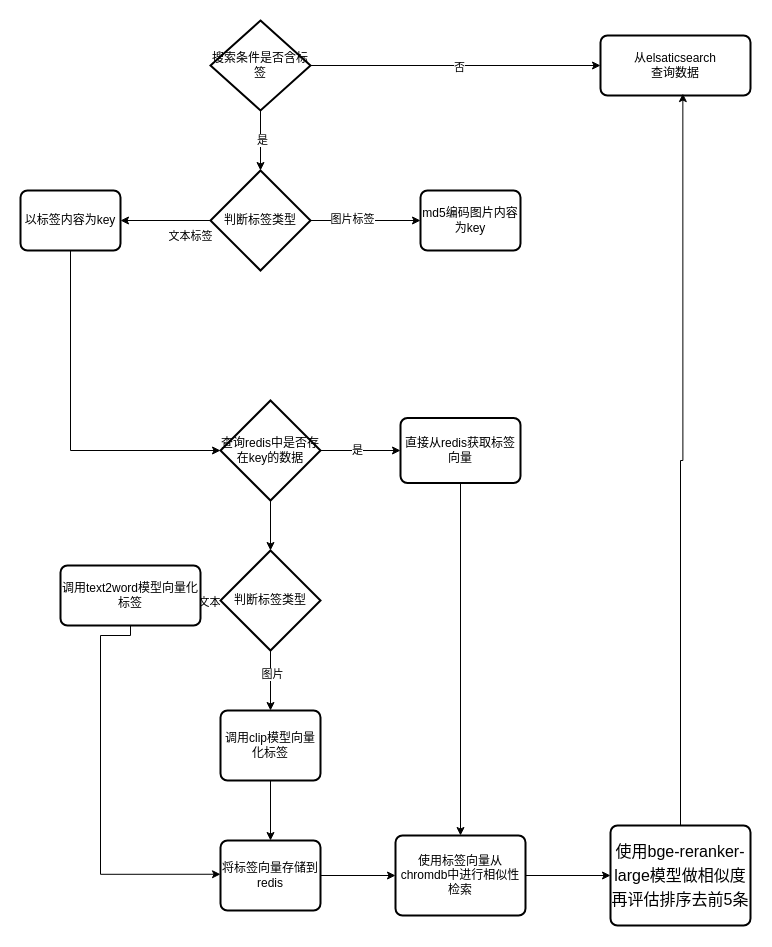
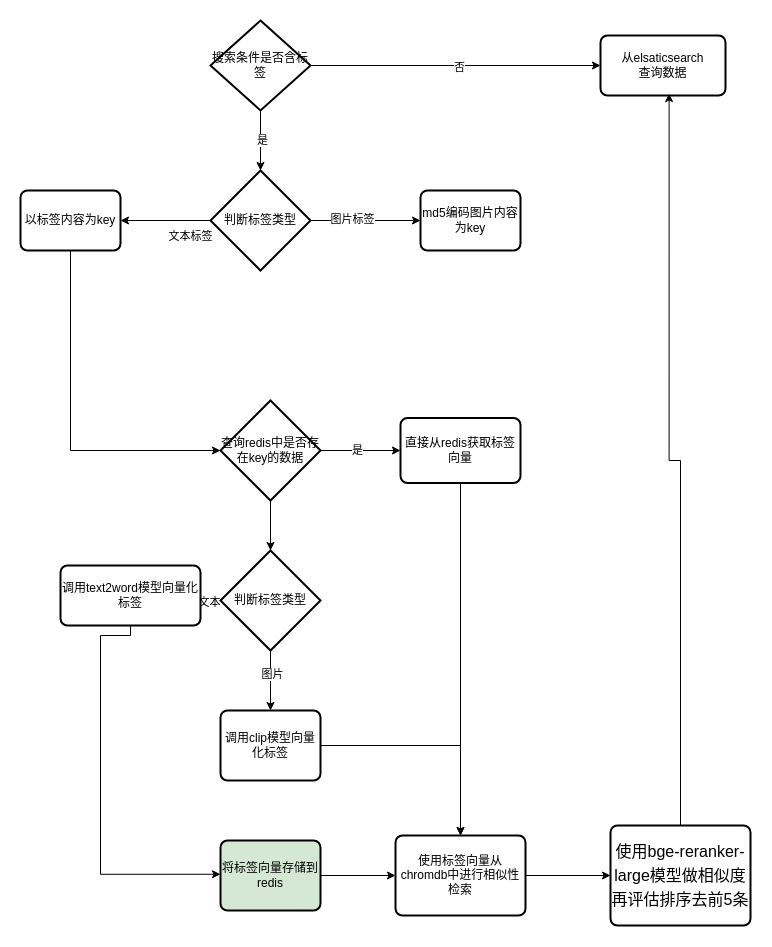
node "从elsaticsearch 查询数据": size 150x60 -> 125x60
edge "调用clip模型向量化标签" -> "将标签向量存储到redis": now "调用clip模型向量化标签" -> "使用标签向量从chromdb中进行相似性检索"
node "将标签向量存储到redis": fillcolor #ffffff -> #d5e8d4
